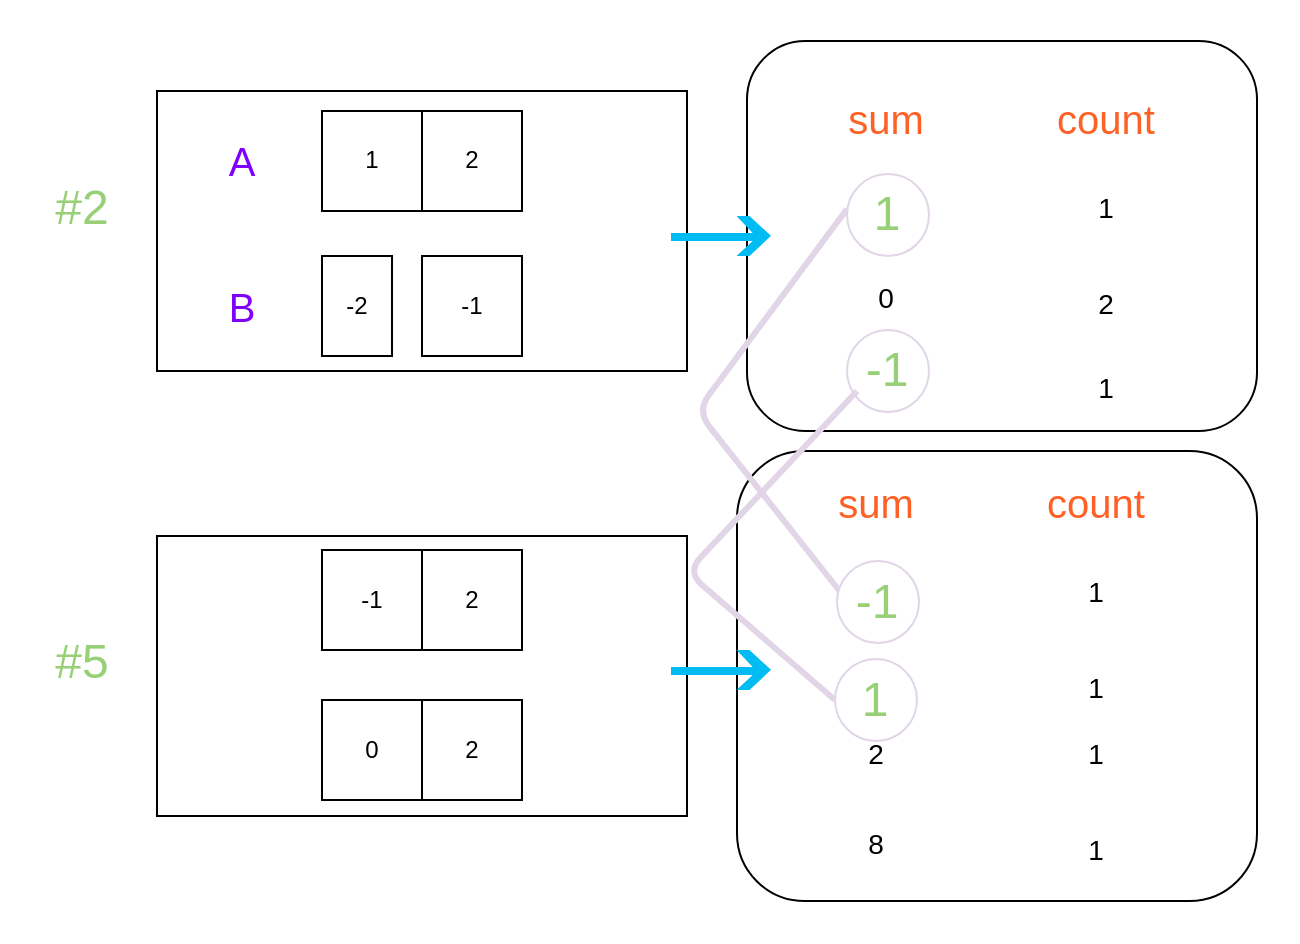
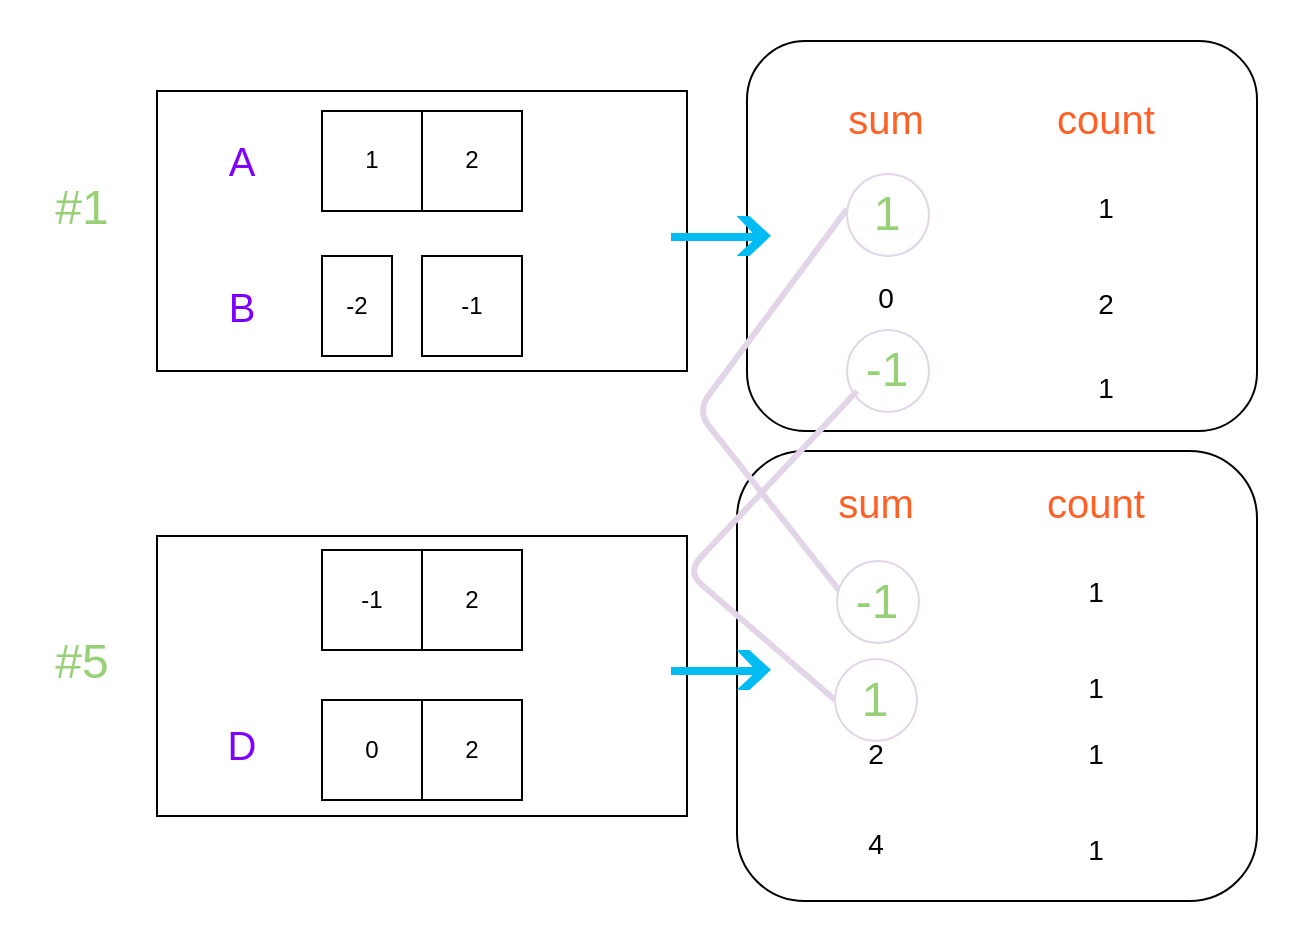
node "#2": label "#2" -> "#1"
node "D": added
node "8": label "8" -> "4"
